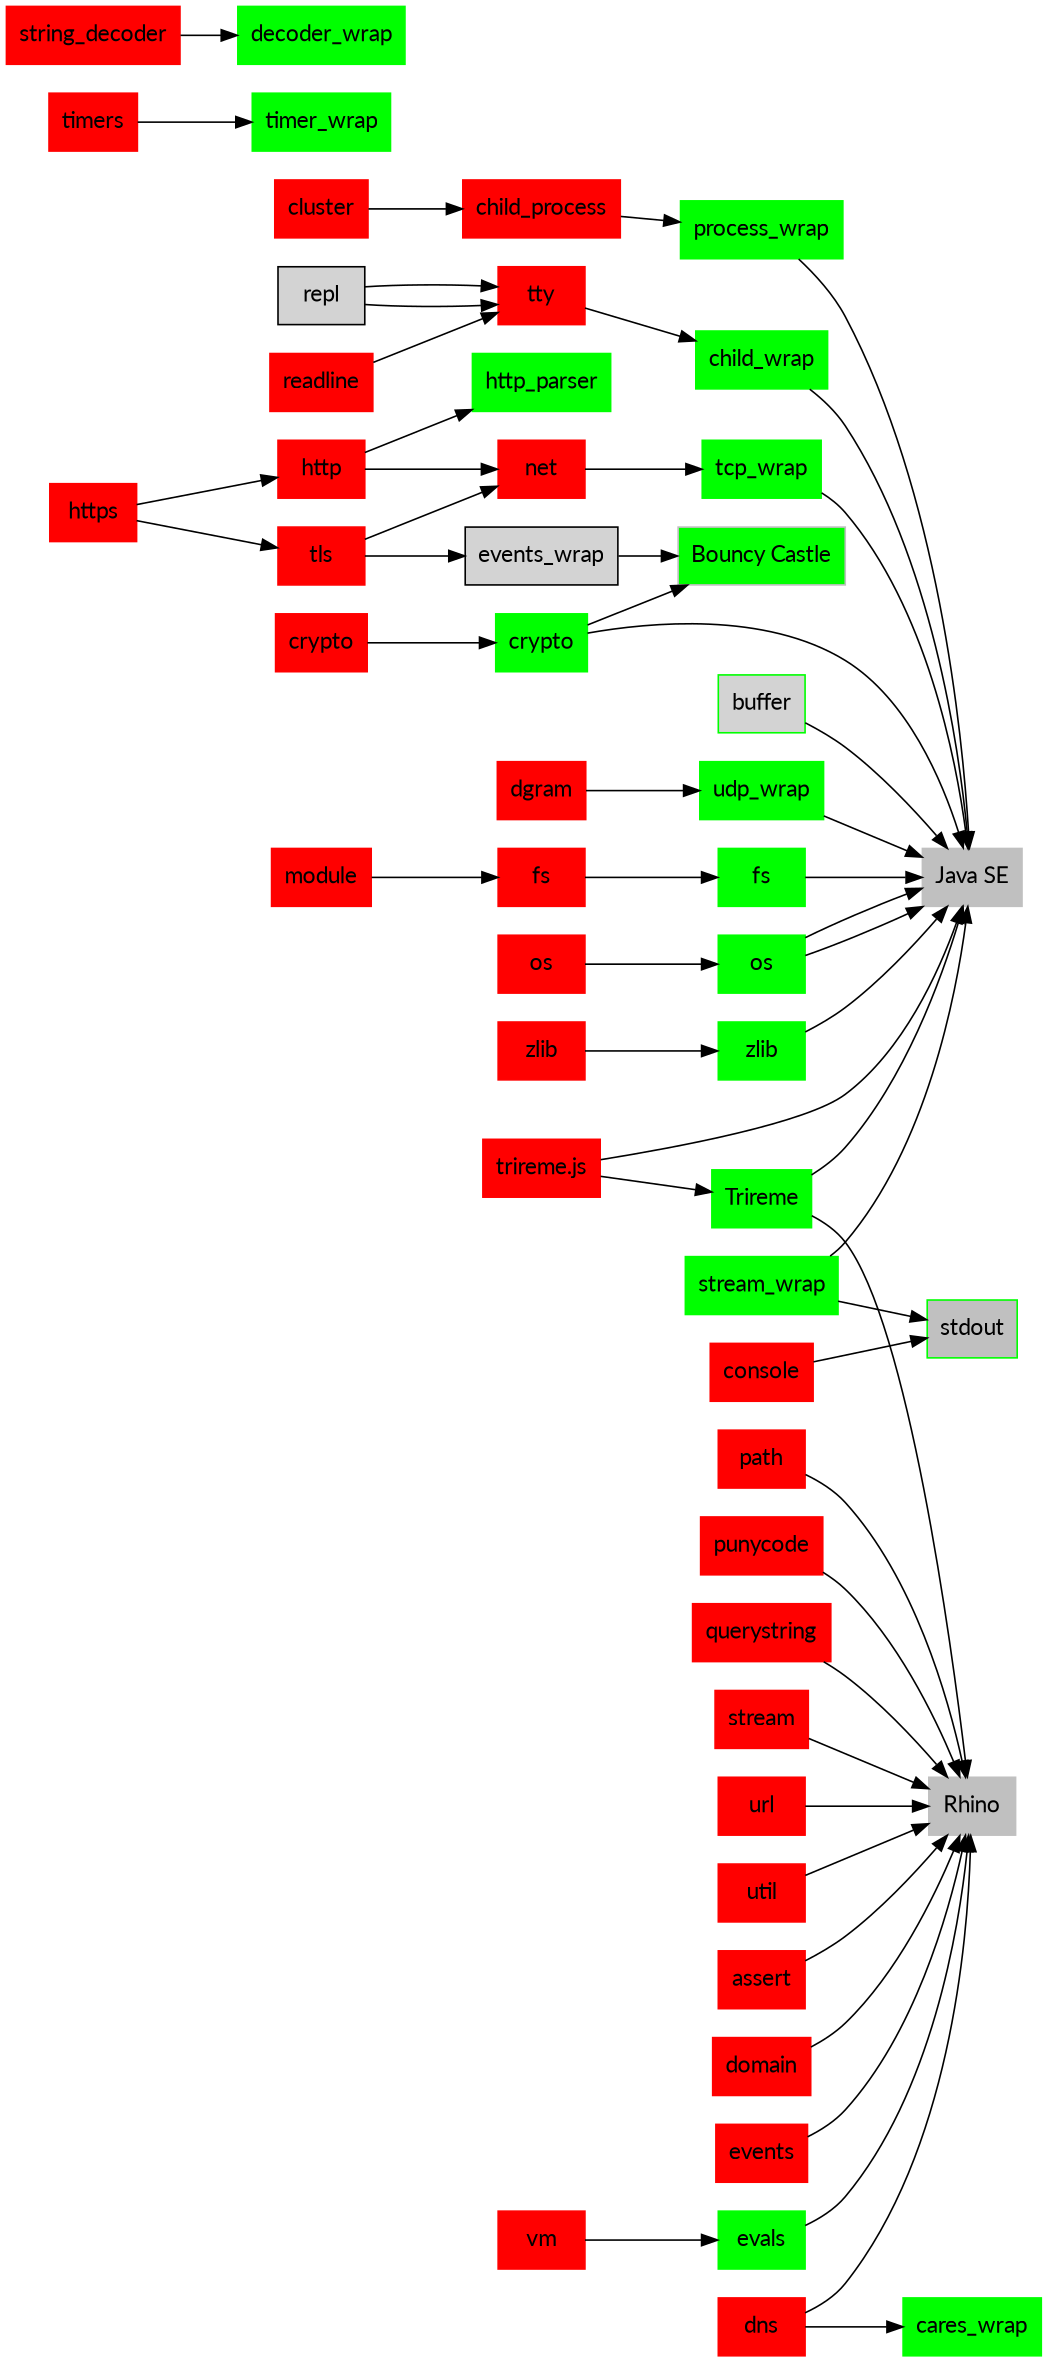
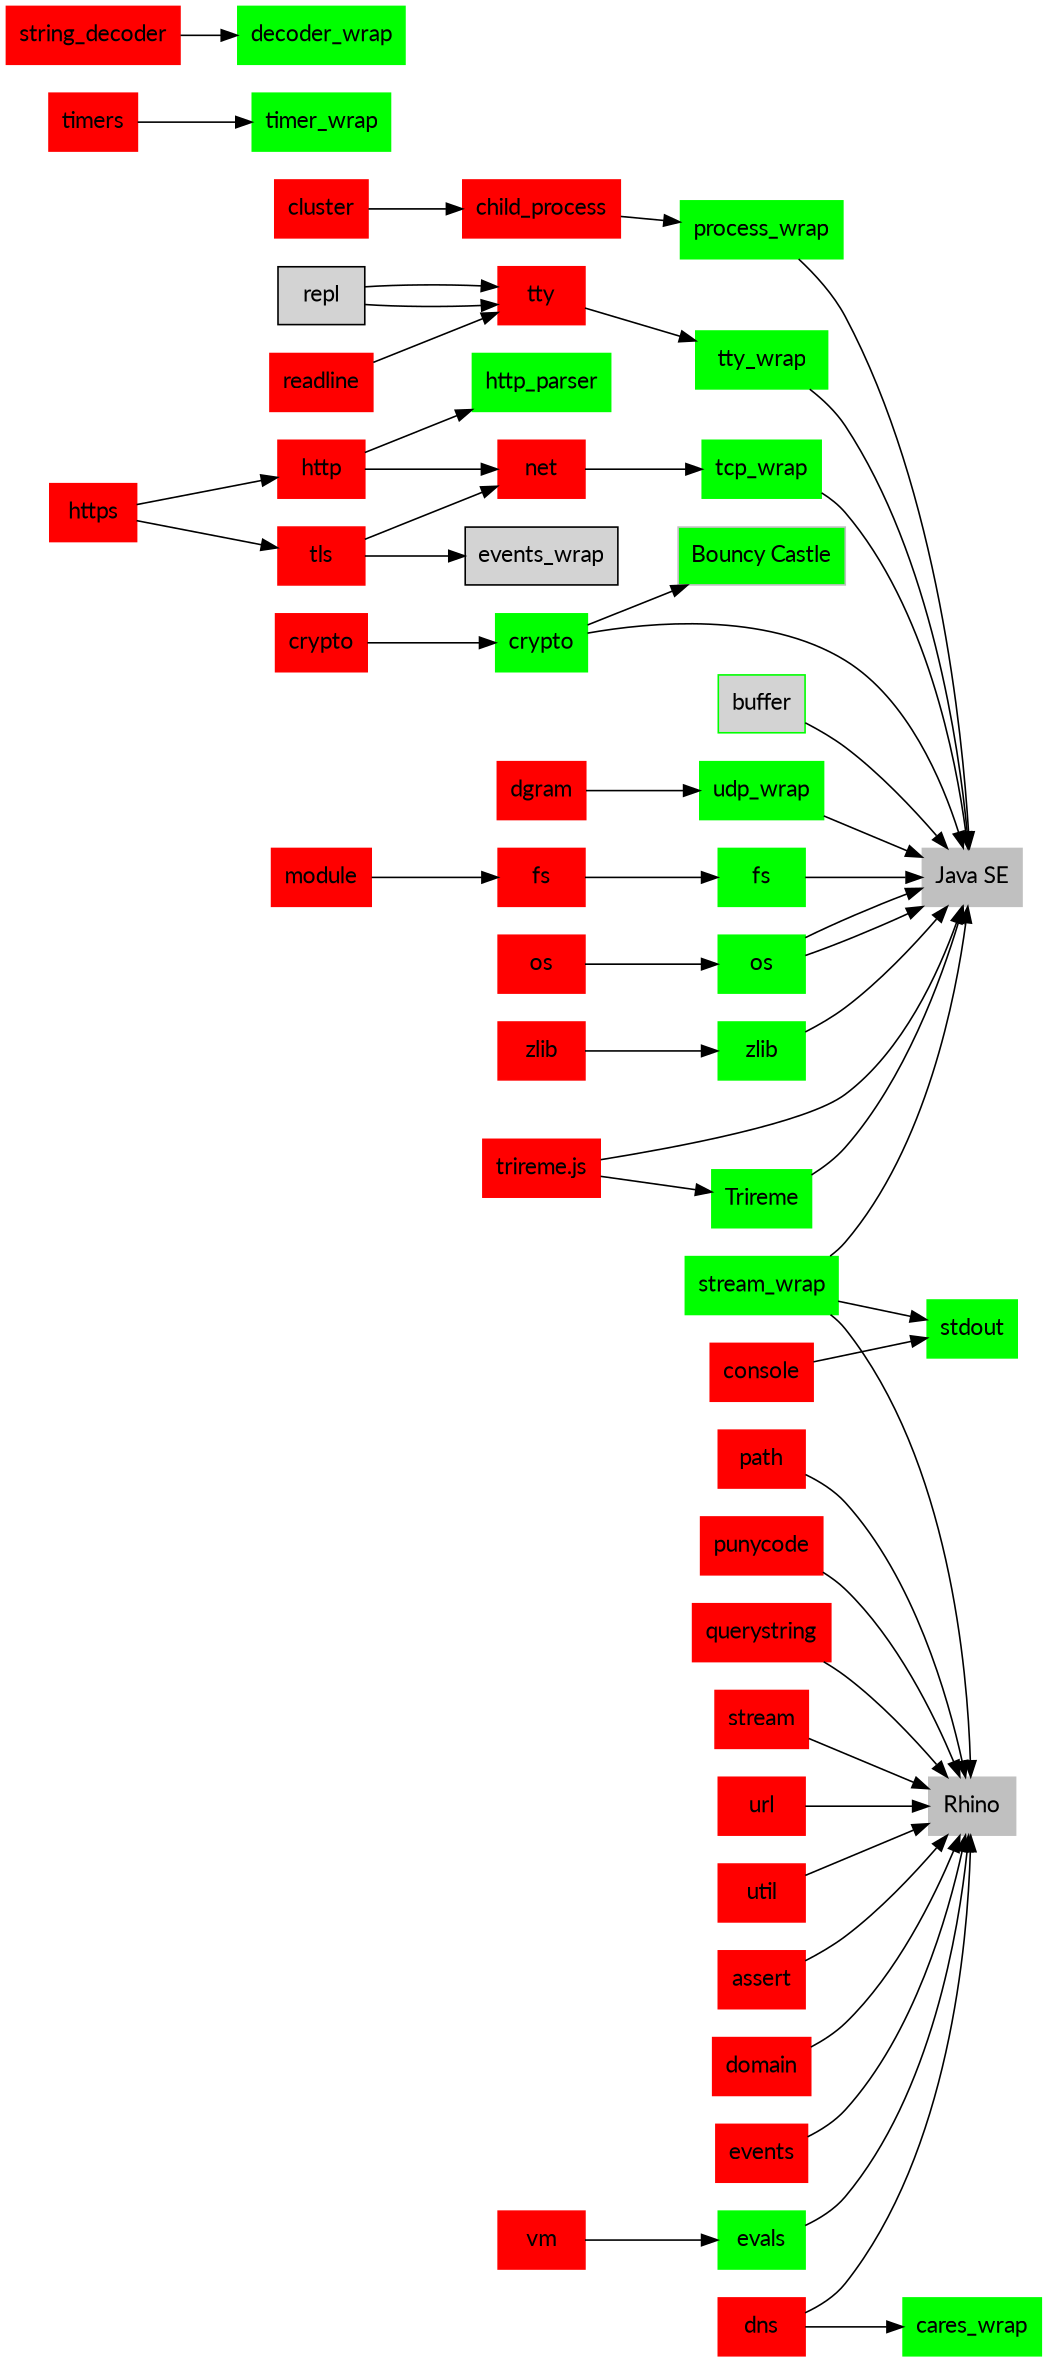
node "child_wrap": label "child_wrap" -> "tty_wrap"
edge "events_wrap" -> "Bouncy Castle": removed
node "stdout": fillcolor grey -> green
edge "Trireme" -> "Rhino": now "stream_wrap" -> "Rhino"
